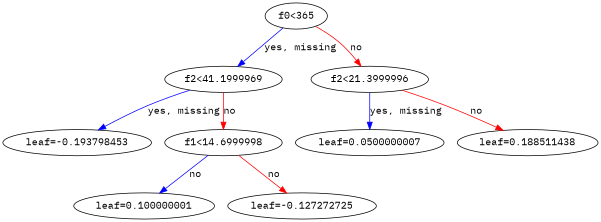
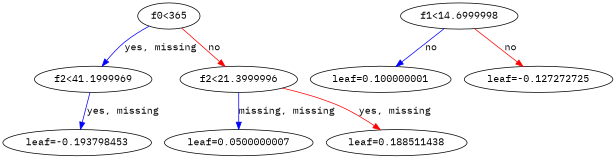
edge "f2<41.1999969" -> "f1<14.6999998": removed, label "no"
edge "f2<21.3999996" -> "leaf=0.0500000007": label "yes, missing" -> "missing, missing"
edge "f2<21.3999996" -> "leaf=0.188511438": label "no" -> "yes, missing"
